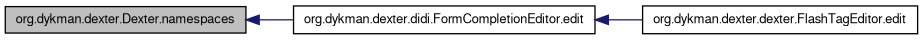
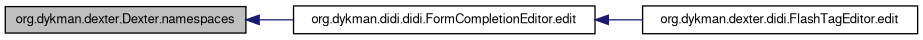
node "org.dykman.dexter.didi.FormCompletionEditor.edit": label "org.dykman.dexter.didi.FormCompletionEditor.edit" -> "org.dykman.didi.didi.FormCompletionEditor.edit"
node "org.dykman.dexter.dexter.FlashTagEditor.edit": label "org.dykman.dexter.dexter.FlashTagEditor.edit" -> "org.dykman.dexter.didi.FlashTagEditor.edit"
